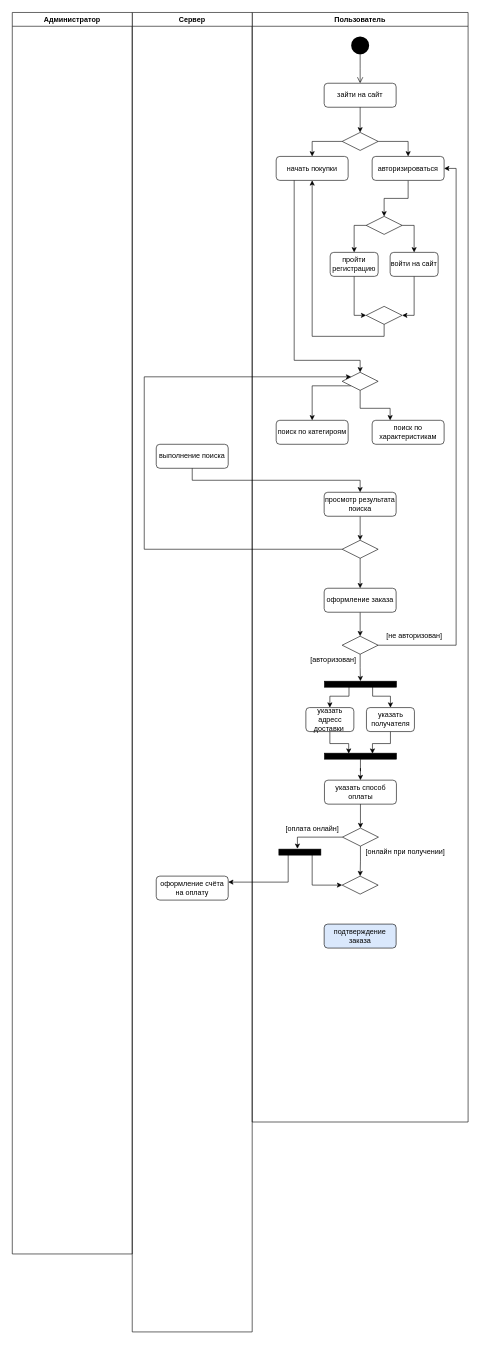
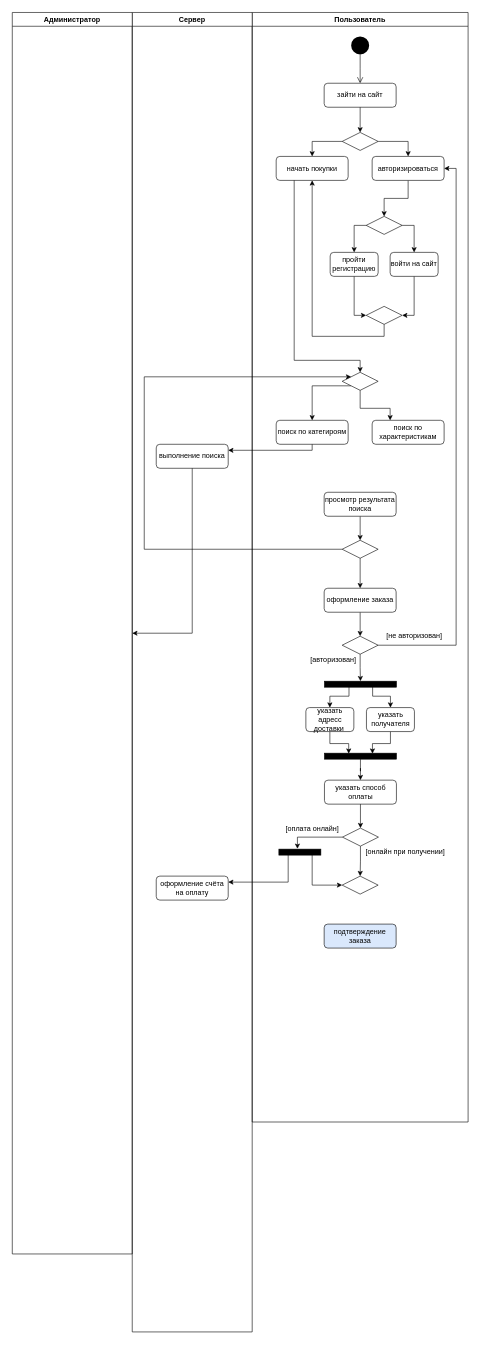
edge "поиск по категироям" -> "выполнение поиска": added
edge "выполнение поиска" -> "просмотр результата поиска": now "выполнение поиска" -> "Администратор"
